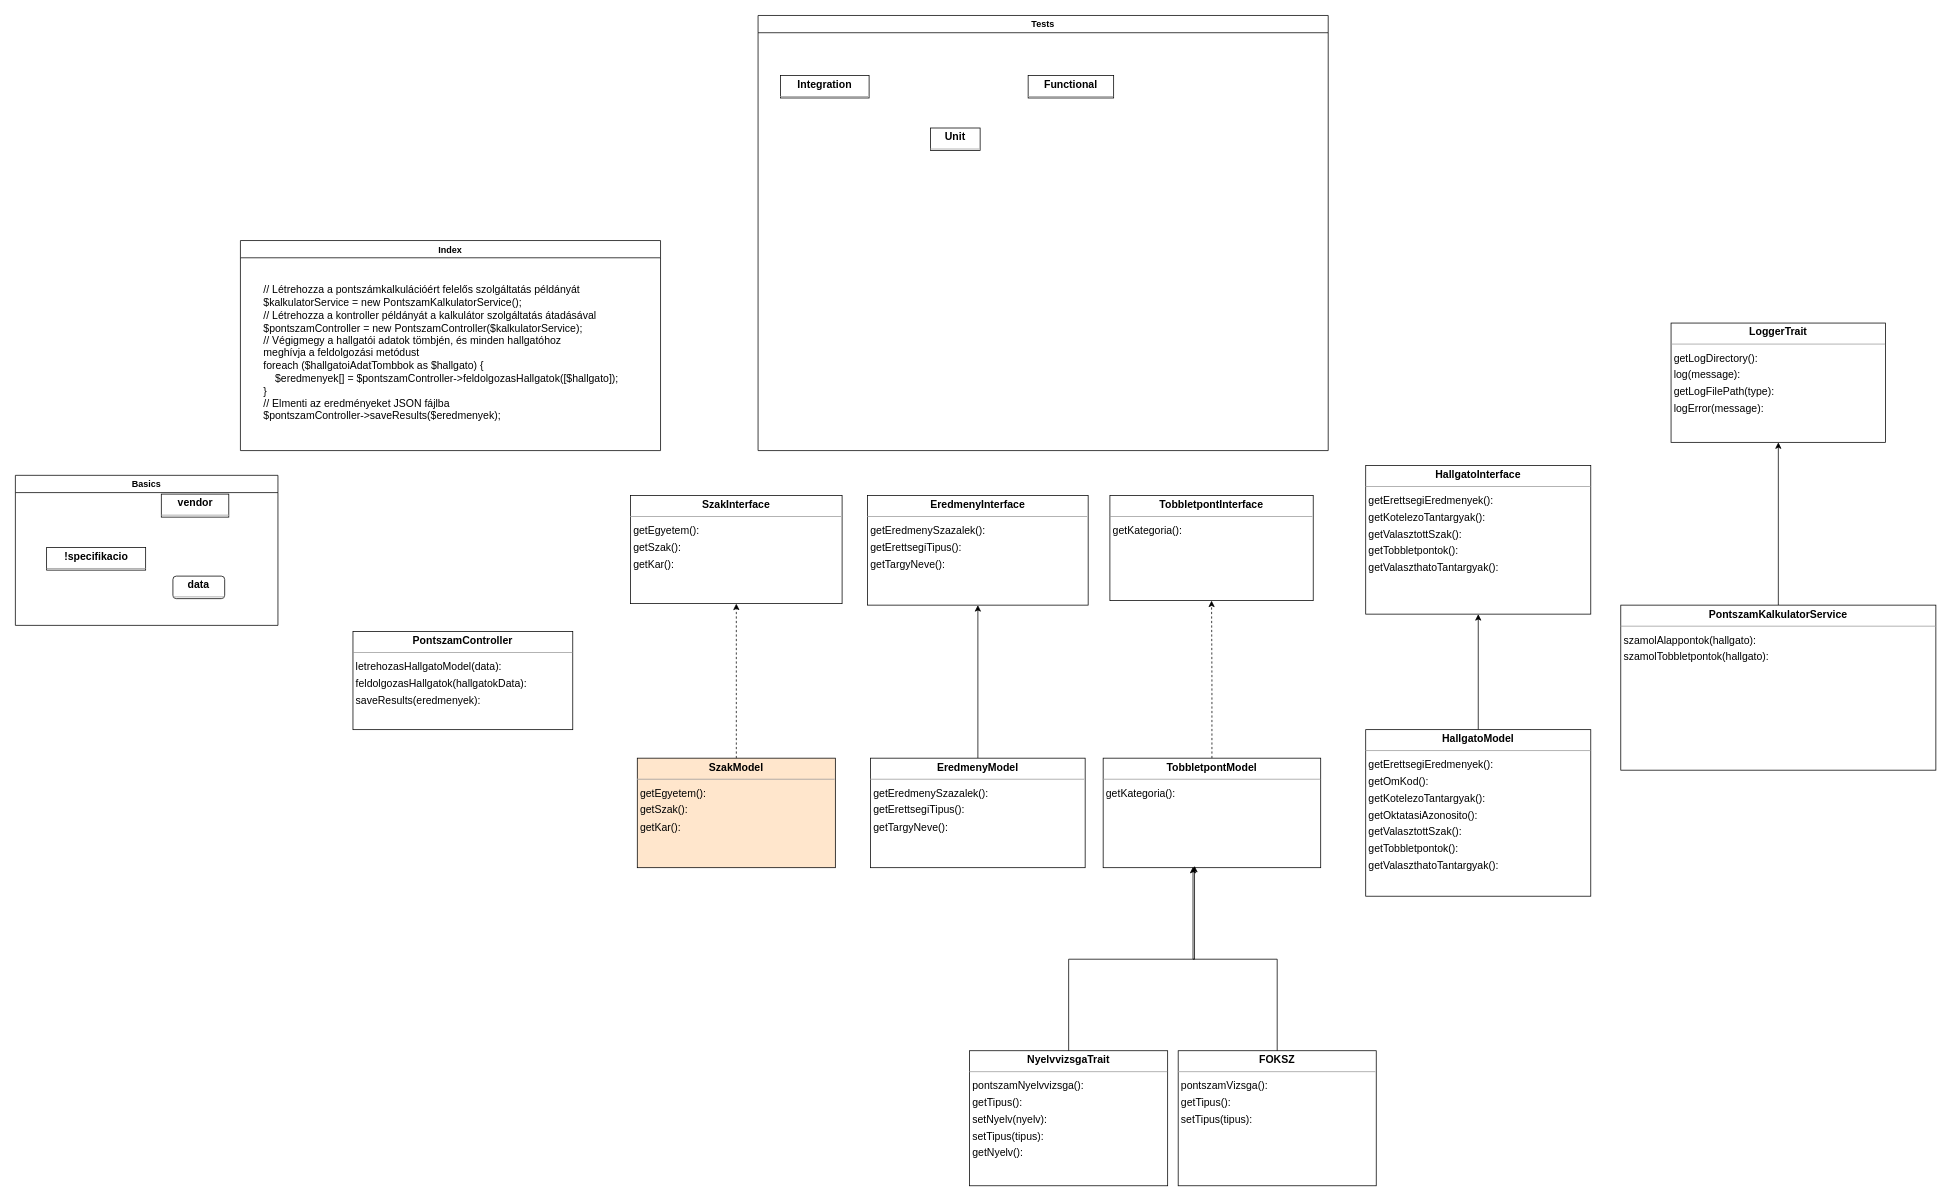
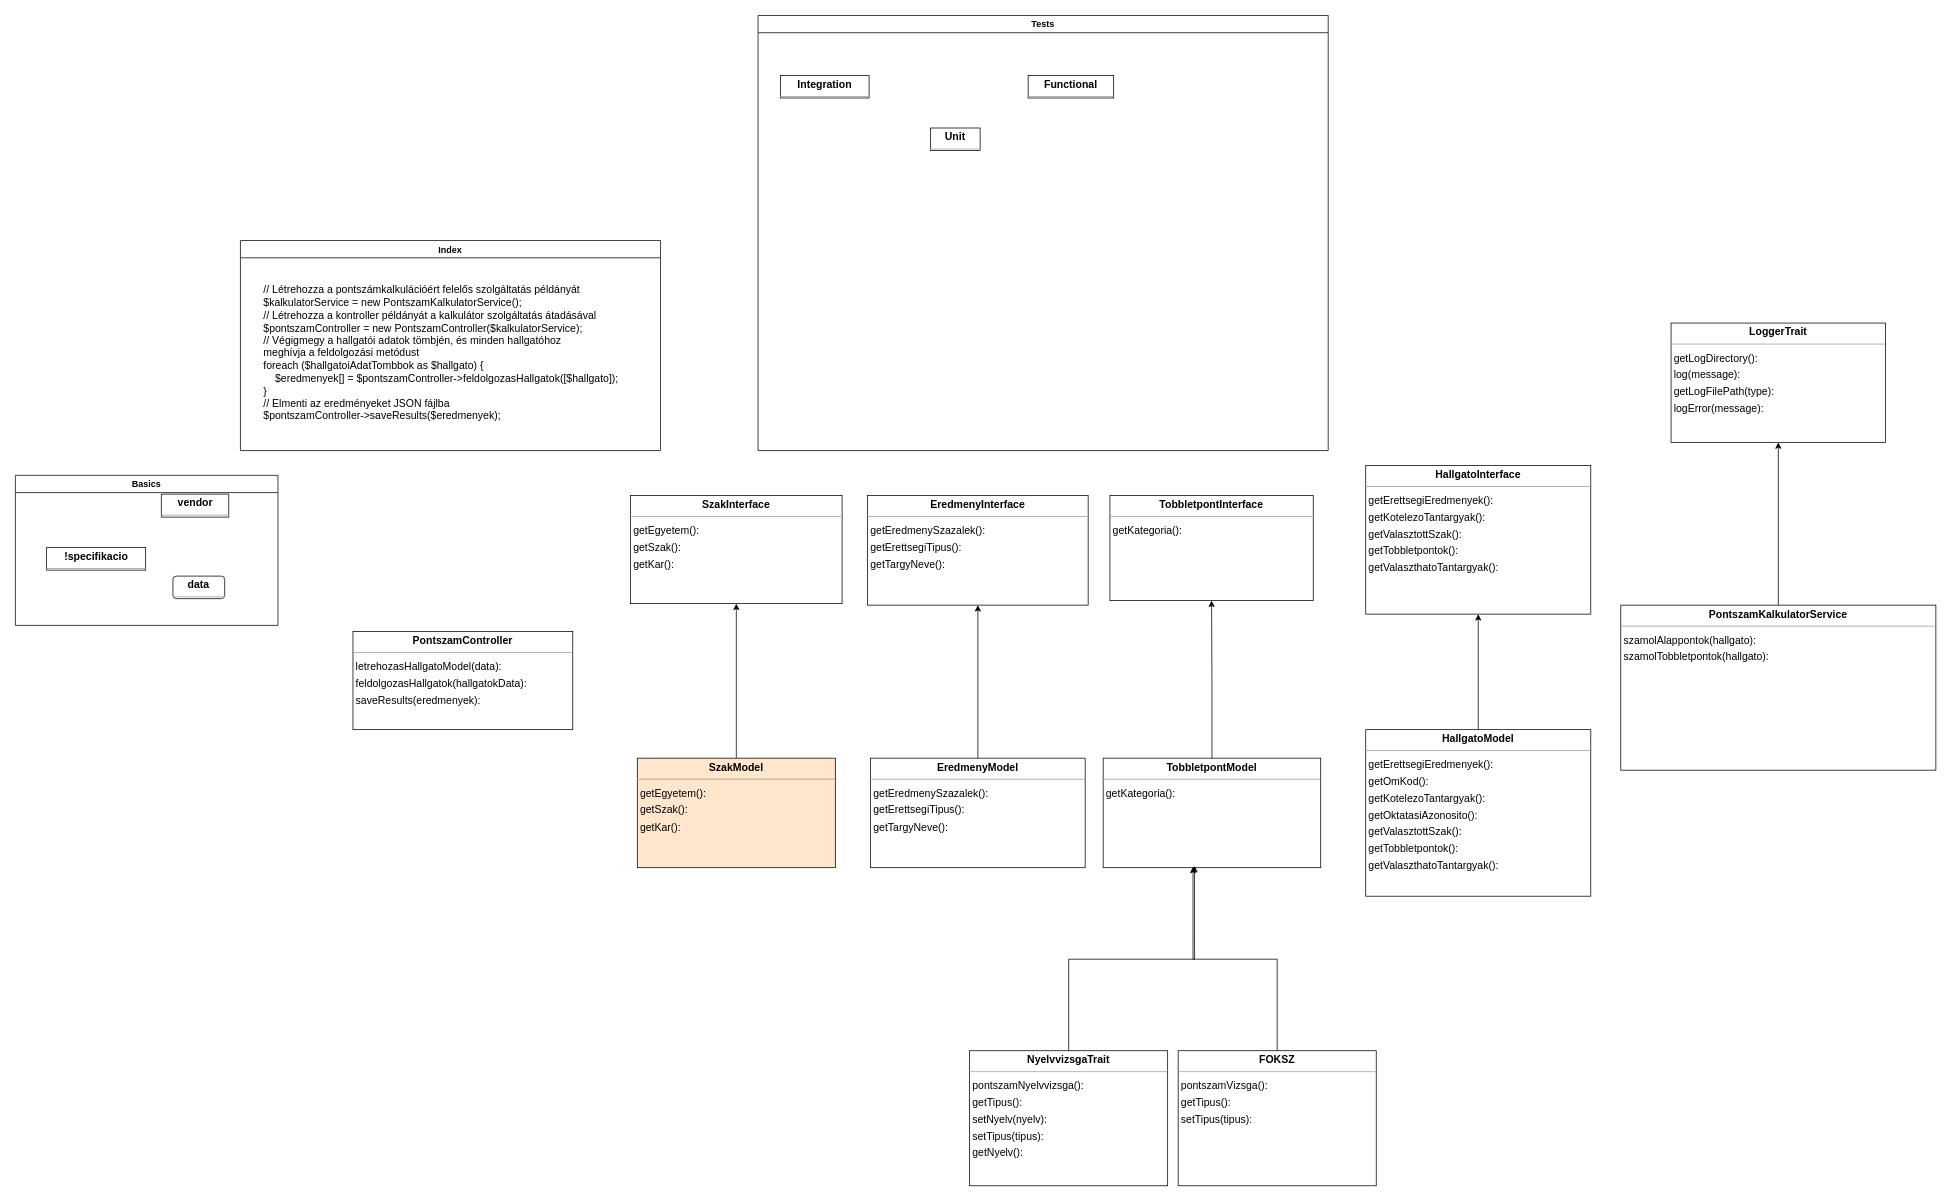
edge "TobbletpontModel getKategoria():" -> "TobbletpontInterface getKategoria():": style dashed -> solid
edge "SzakModel getEgyetem(): getSzak(): getKar():" -> "SzakInterface getEgyetem(): getSzak(): getKar():": style dashed -> solid
